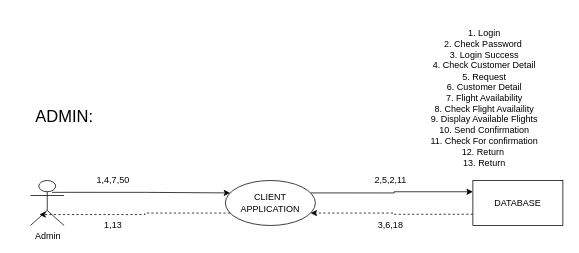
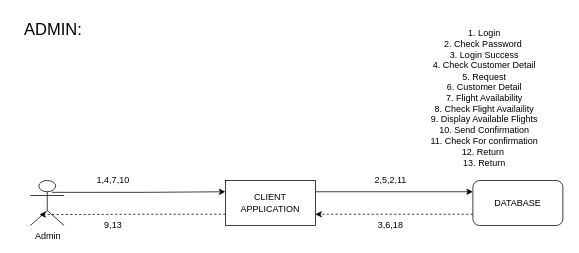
node "ADMIN:": moved (64, 117) -> (53, 30)
node "1,4,7,50": label "1,4,7,50" -> "1,4,7,10"
node "CLIENT APPLICATION": shape ellipse -> rectangle
node "DATABASE": shape rectangle -> rounded rectangle
node "1,13": label "1,13" -> "9,13"
